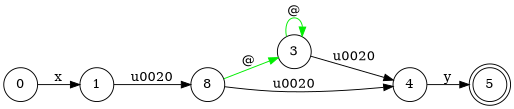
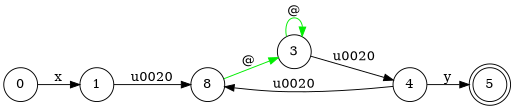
edge "8" -> "4": reversed
